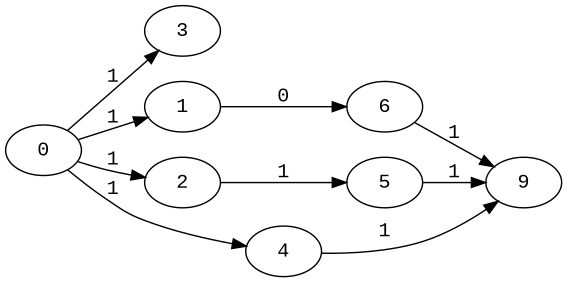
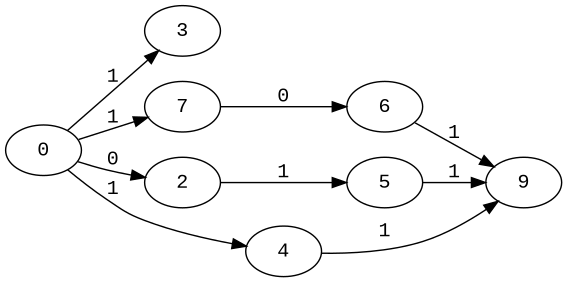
node "1": label "1" -> "7"
edge "0" -> "2": label "1" -> "0"
